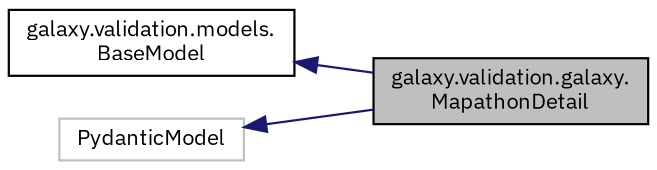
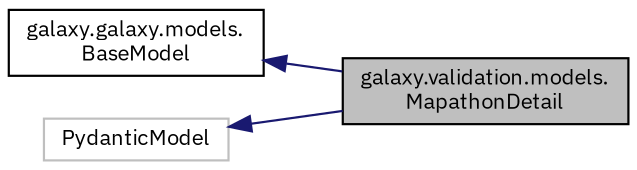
node "galaxy.validation.models. BaseModel": label "galaxy.validation.models. BaseModel" -> "galaxy.galaxy.models. BaseModel"
node "galaxy.validation.galaxy. MapathonDetail": label "galaxy.validation.galaxy. MapathonDetail" -> "galaxy.validation.models. MapathonDetail"
